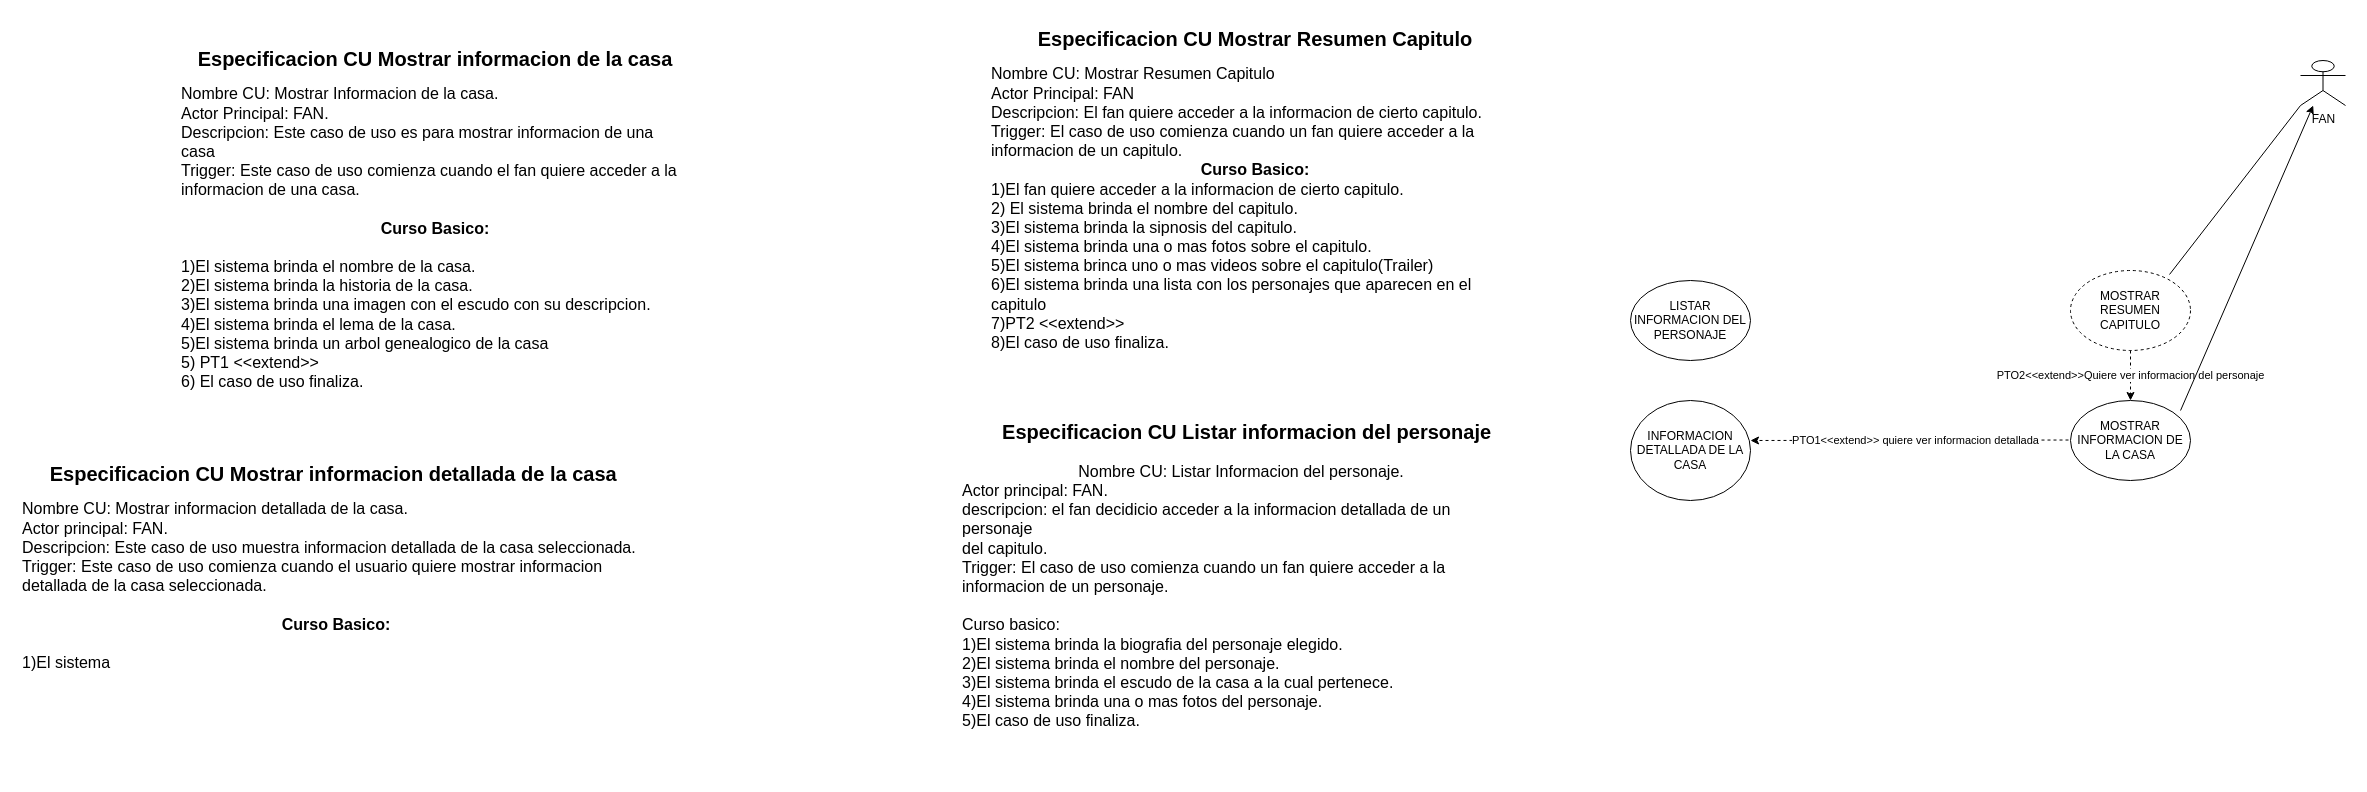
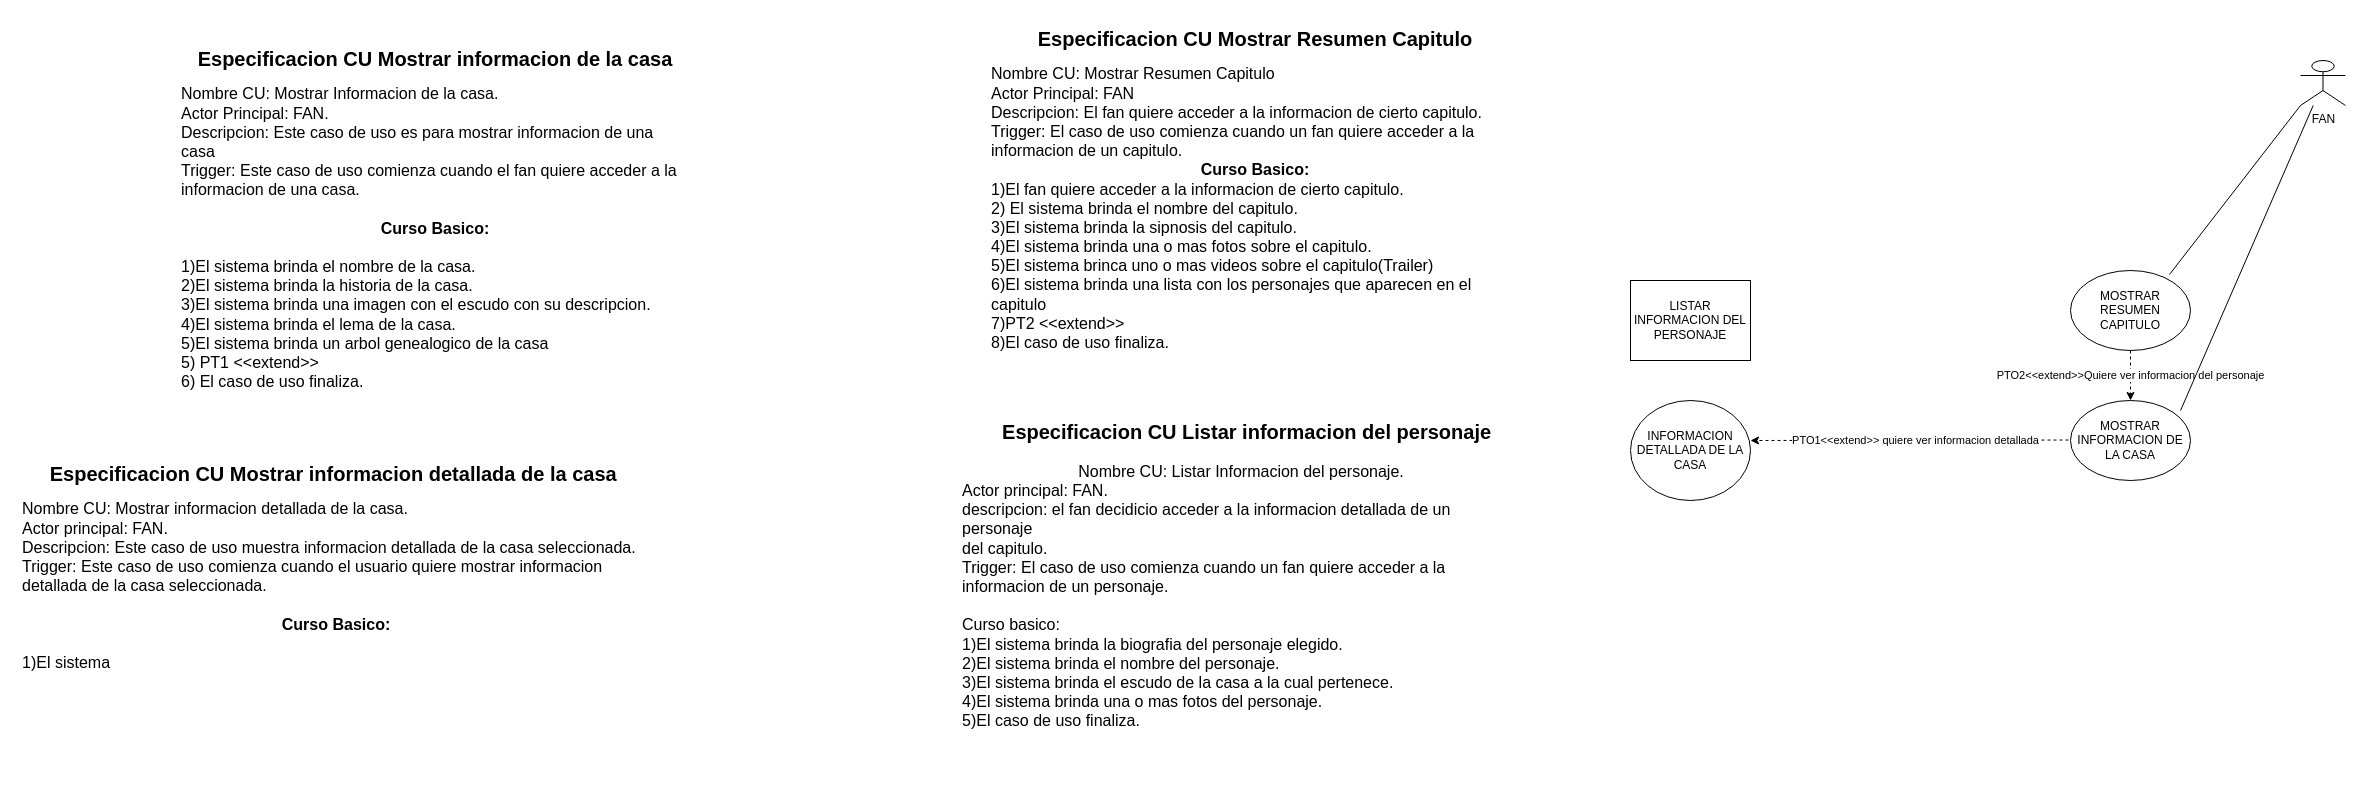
edge "MOSTRAR INFORMACION DE LA CASA" -> "FAN": arrowhead classic -> none
node "MOSTRAR RESUMEN CAPITULO": style dashed -> solid
node "LISTAR INFORMACION DEL PERSONAJE": shape ellipse -> rectangle
